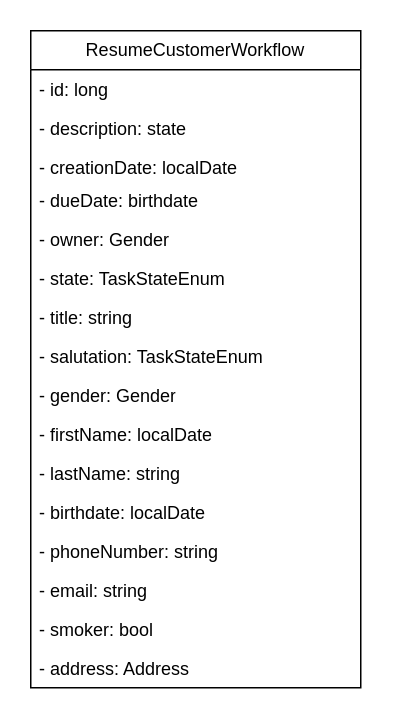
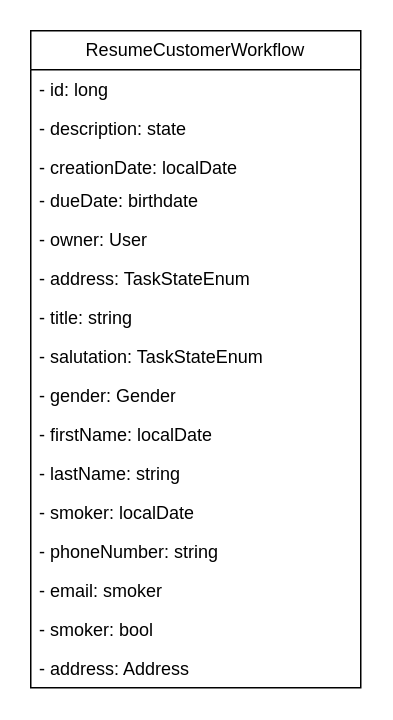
node "- owner: Gender": label "- owner: Gender" -> "- owner: User"
node "- state: TaskStateEnum": label "- state: TaskStateEnum" -> "- address: TaskStateEnum"
node "- birthdate: localDate": label "- birthdate: localDate" -> "- smoker: localDate"
node "- email: string": label "- email: string" -> "- email: smoker"
